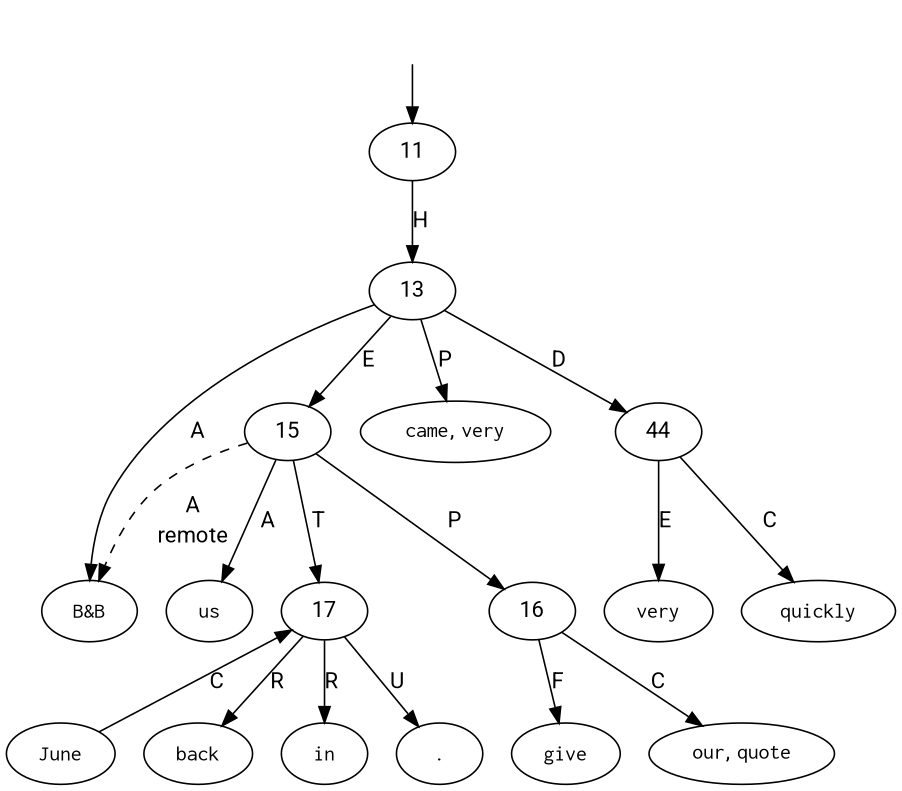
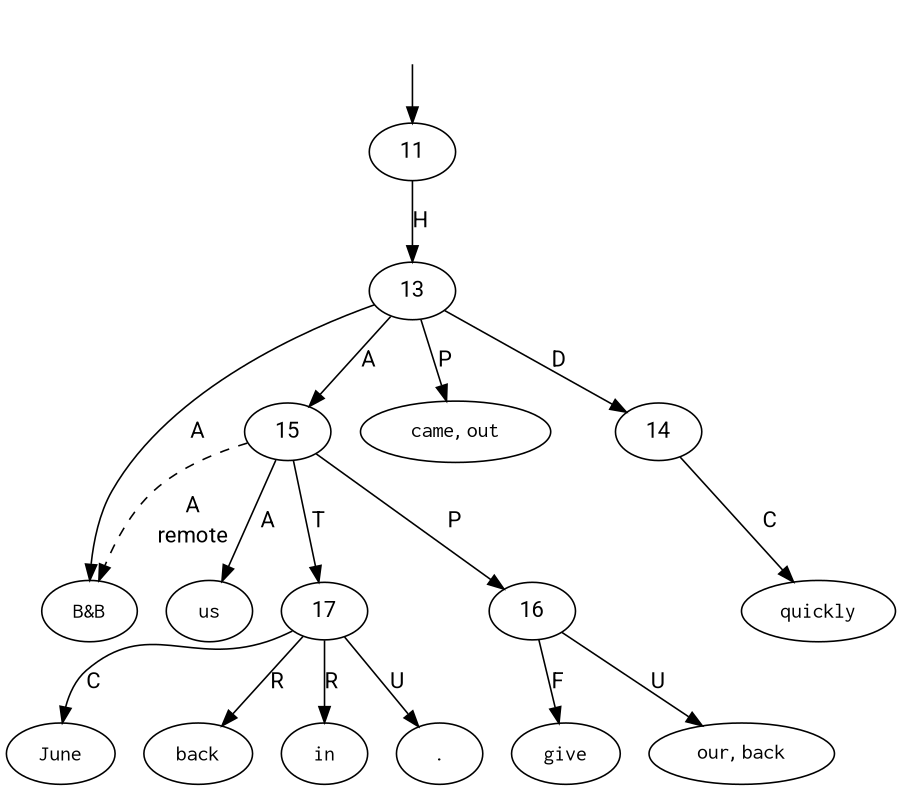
edge "13" -> "15": label "E" -> "A"
node "came": text "very" -> "out"
node "44": label "44" -> "14"
node "very": removed
edge "16" -> "our": label "C" -> "U"
edge "June" -> "17": reversed
node "our": text "quote" -> "back"
